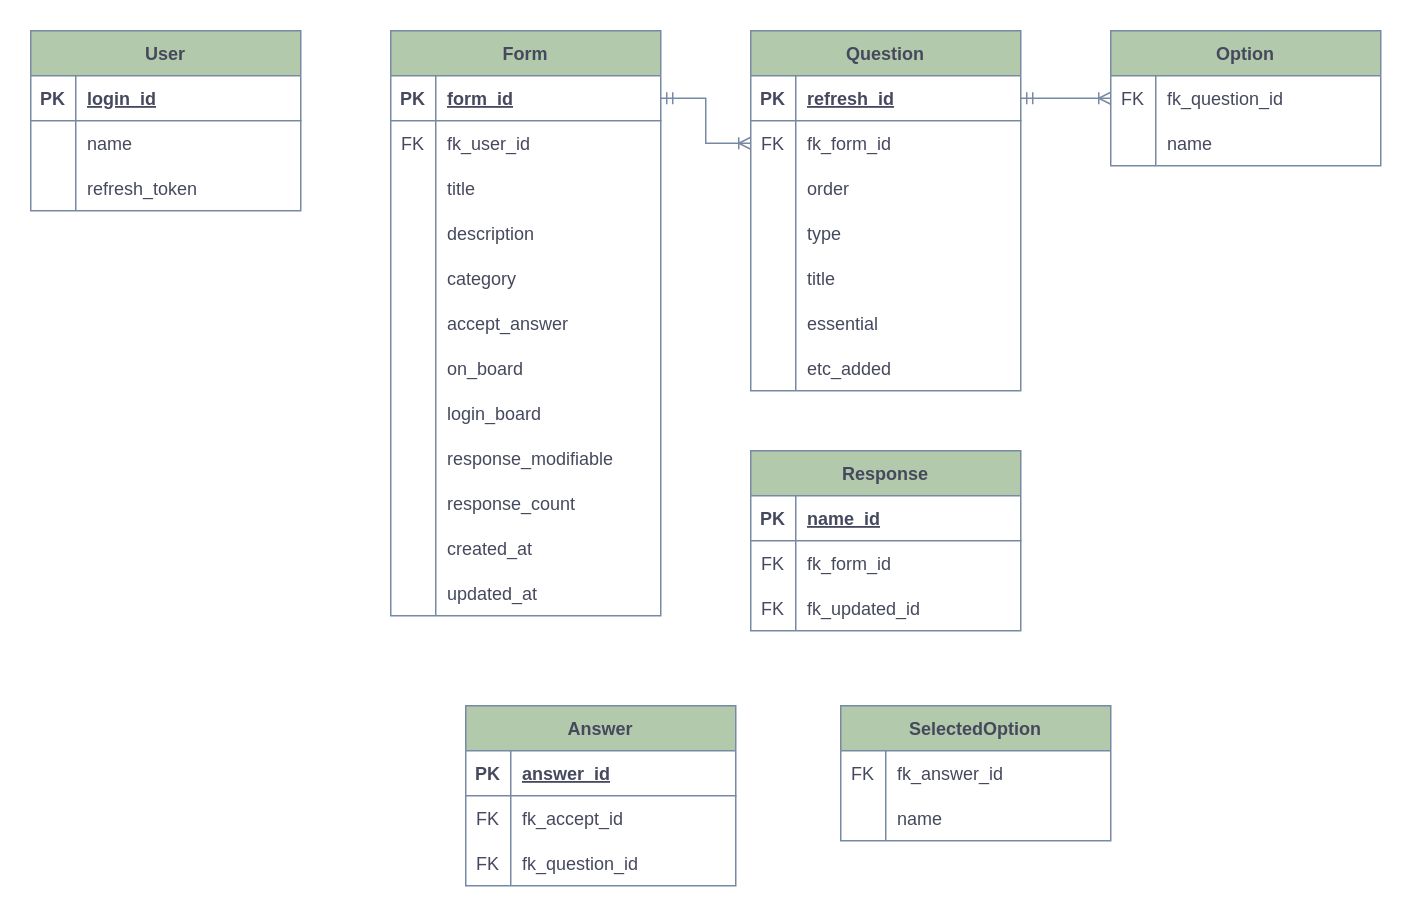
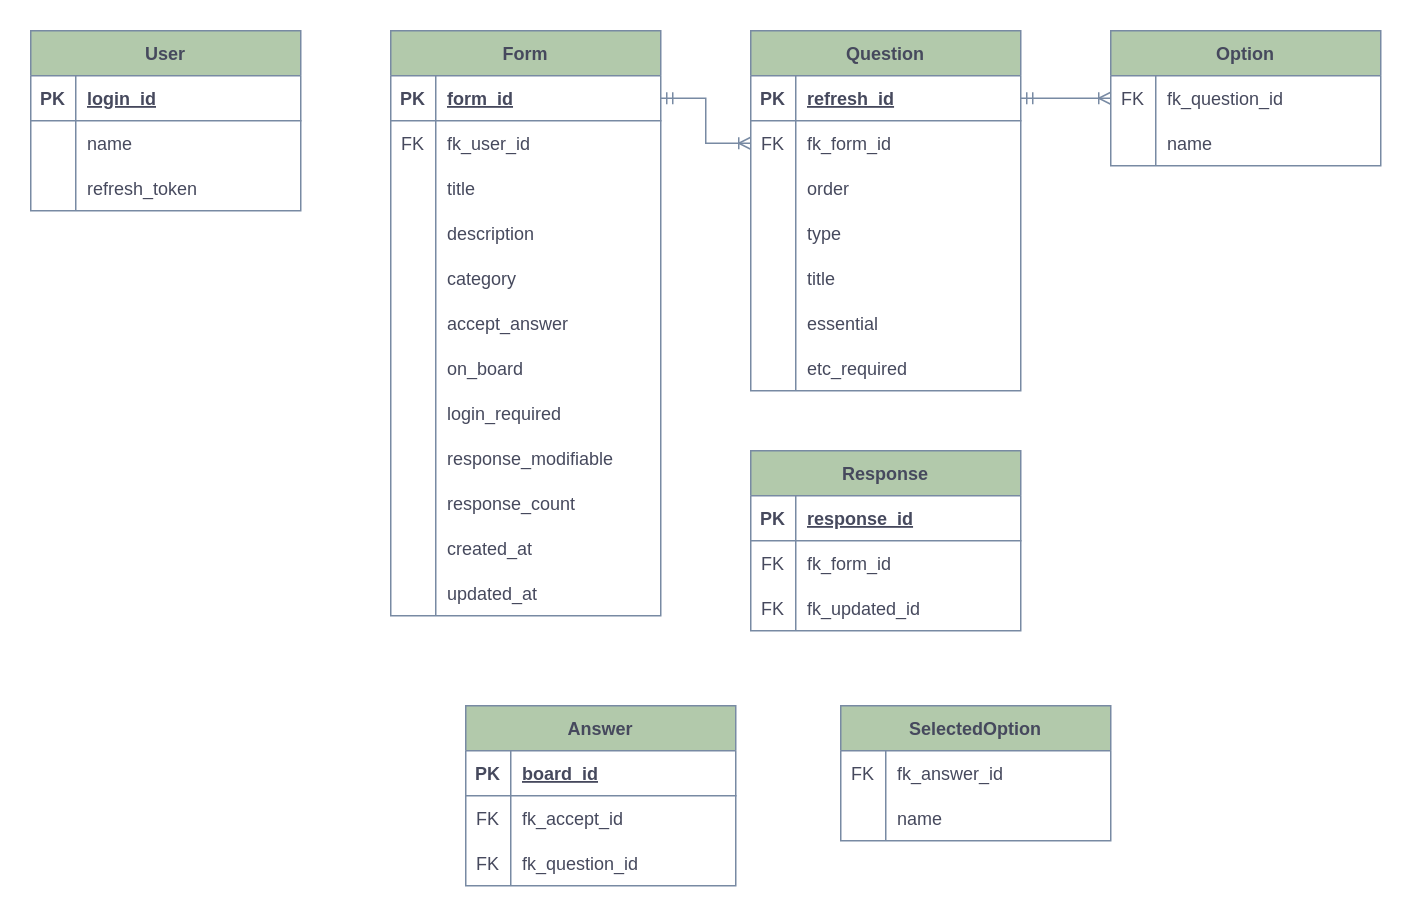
node "etc_added": label "etc_added" -> "etc_required"
node "login_board": label "login_board" -> "login_required"
node "name_id": label "name_id" -> "response_id"
node "answer_id": label "answer_id" -> "board_id"
